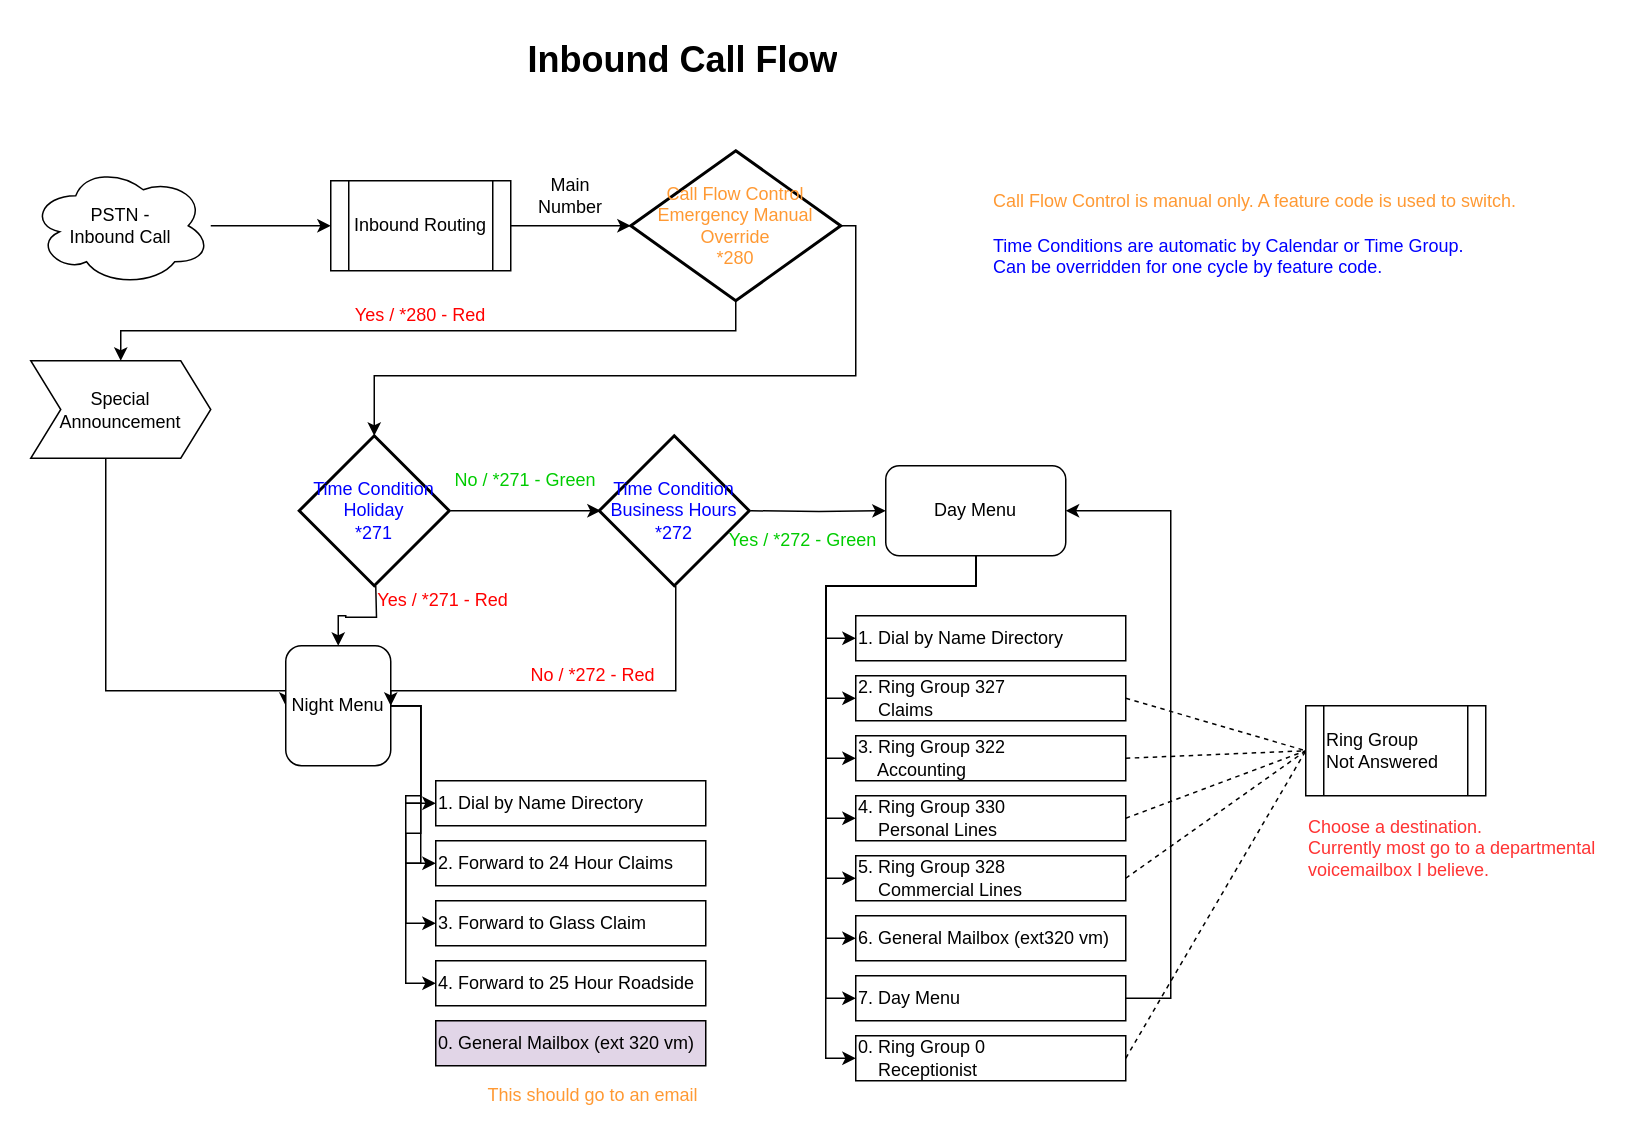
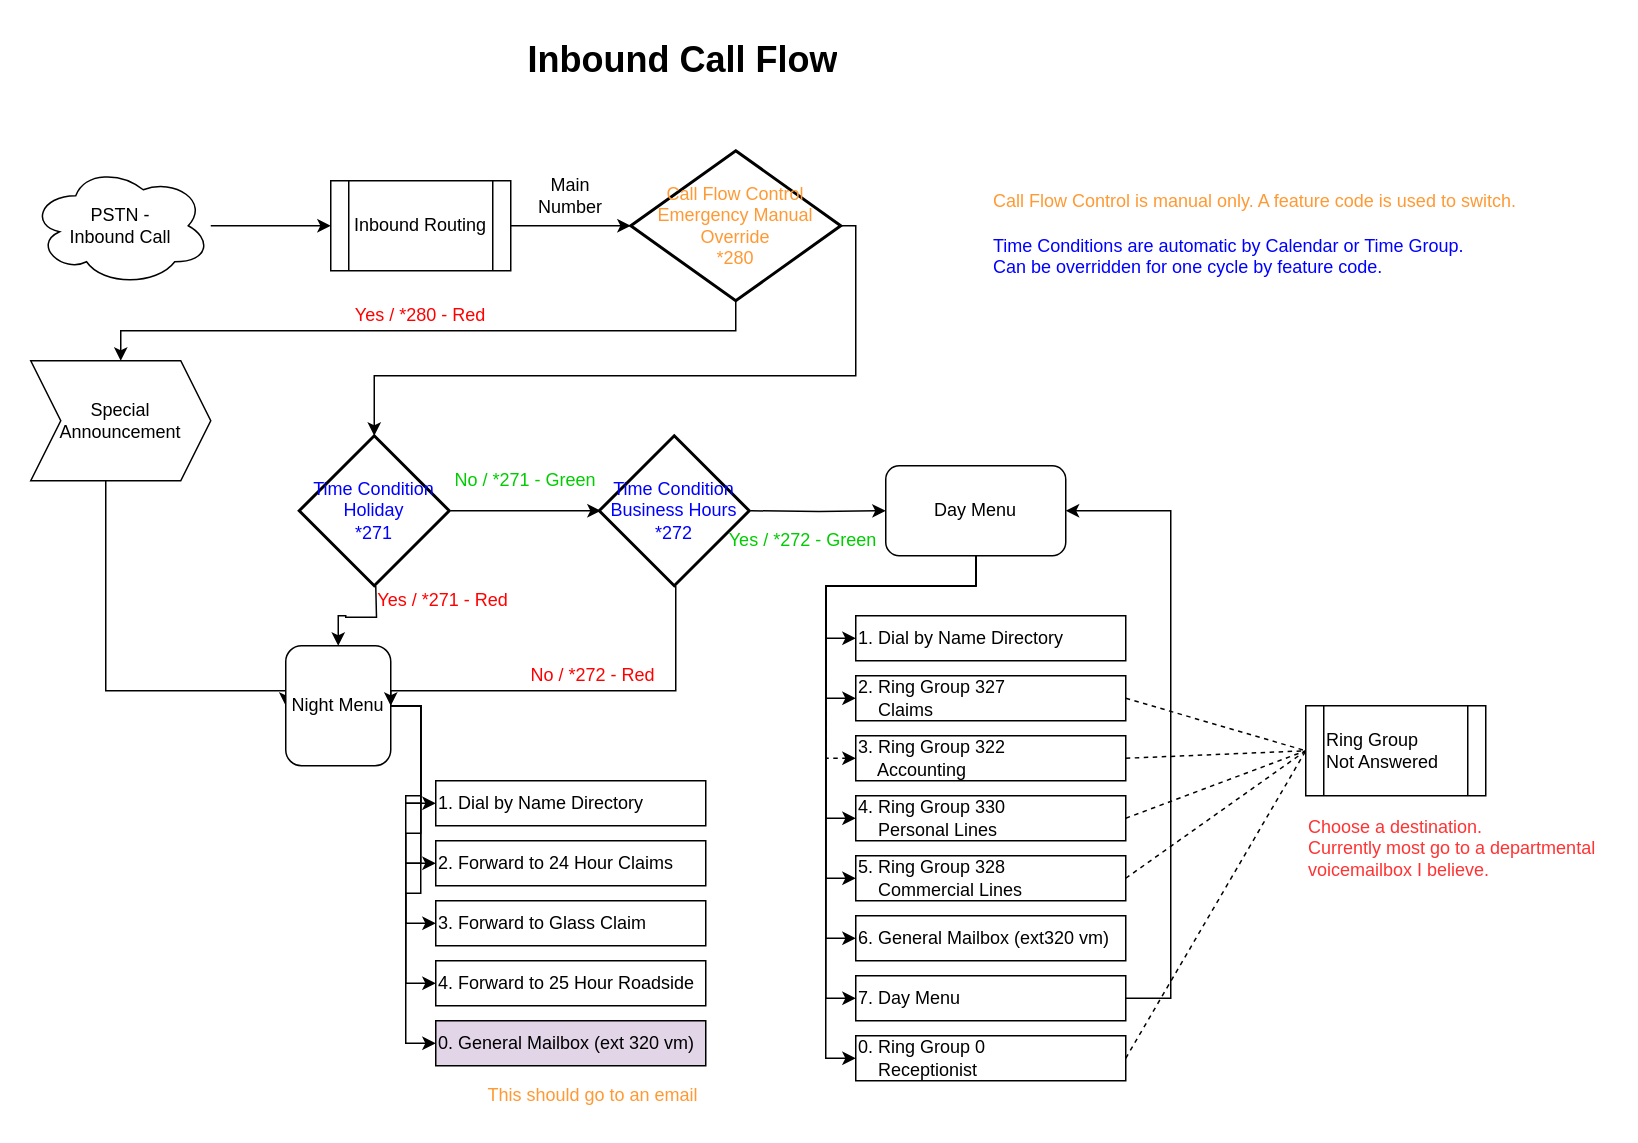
node "Special Announcement": size 180x98 -> 180x120
edge "Day Menu" -> "3. Ring Group 322 Accounting": style solid -> dashed
edge "Night Menu" -> "0. General Mailbox (ext 320 vm)": added
